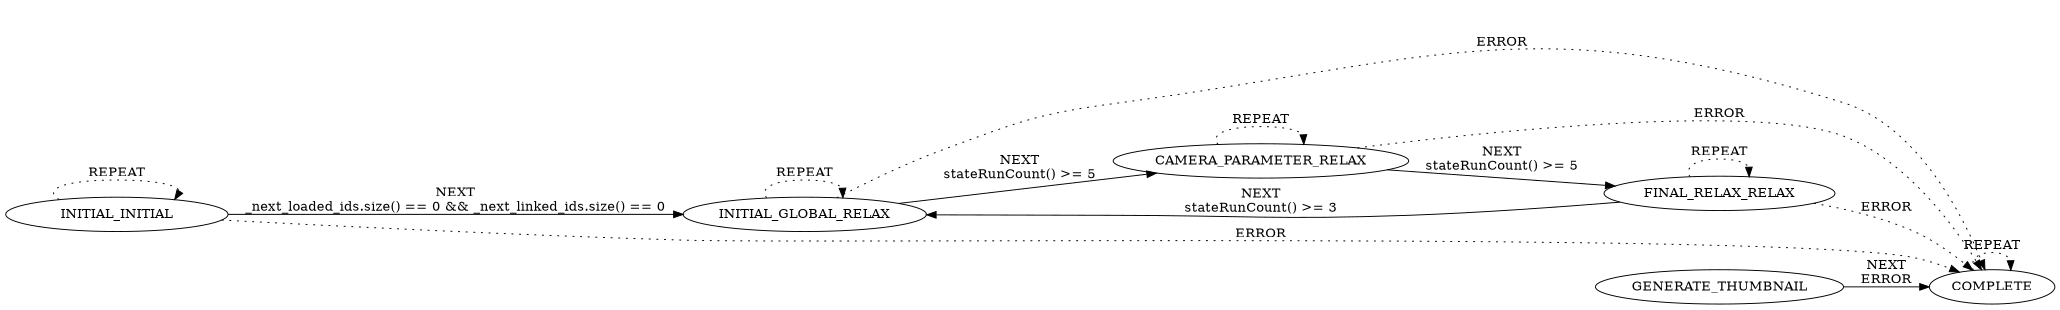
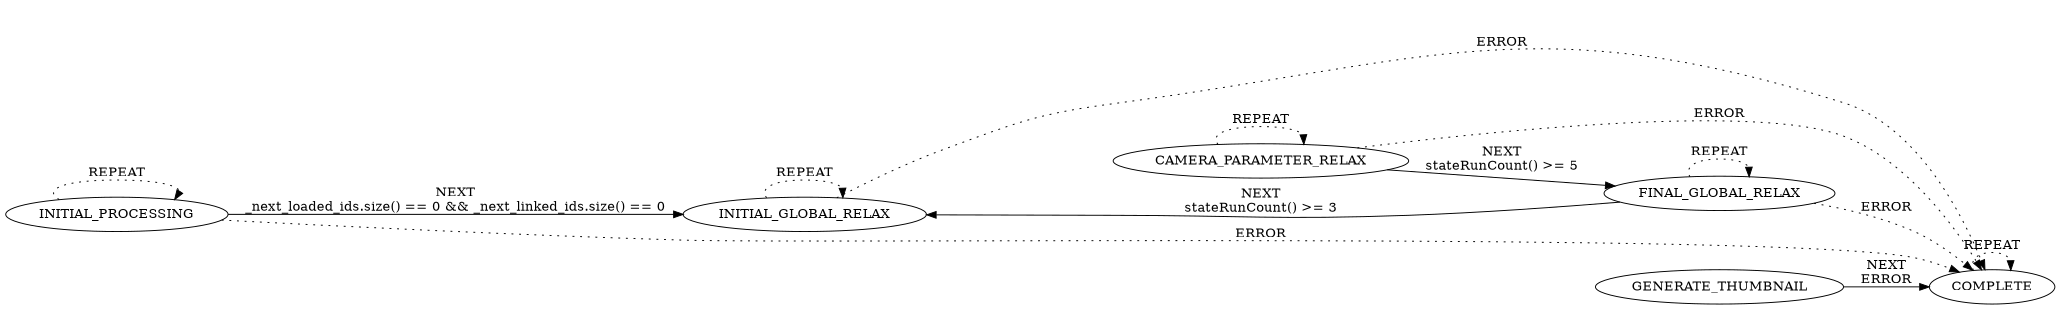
edge "INITIAL_GLOBAL_RELAX" -> "CAMERA_PARAMETER_RELAX": removed, label "NEXT stateRunCount() >= 5"
node "FINAL_RELAX_RELAX": label "FINAL_RELAX_RELAX" -> "FINAL_GLOBAL_RELAX"
node "INITIAL_INITIAL": label "INITIAL_INITIAL" -> "INITIAL_PROCESSING"
